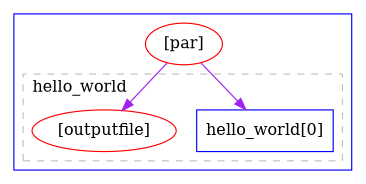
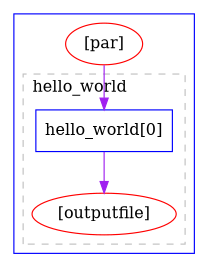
edge "[par]" -> "[outputfile]": now "hello_world[0]" -> "[outputfile]"
